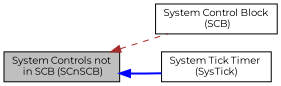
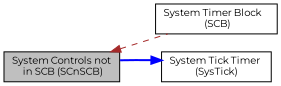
node "System Control Block (SCB)": label "System Control Block (SCB)" -> "System Timer Block (SCB)"
edge "System Tick Timer (SysTick)" -> "System Controls not in SCB (SCnSCB)": reversed
